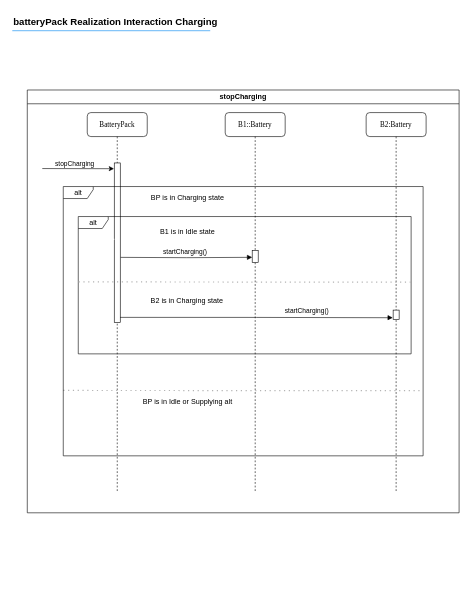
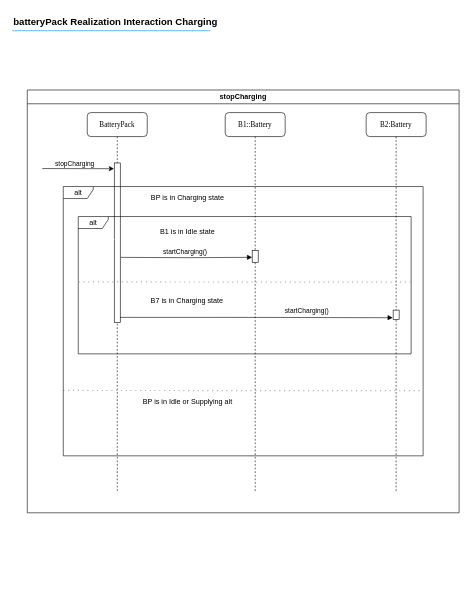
node "B2 is in Charging state": label "B2 is in Charging state" -> "B7 is in Charging state"
